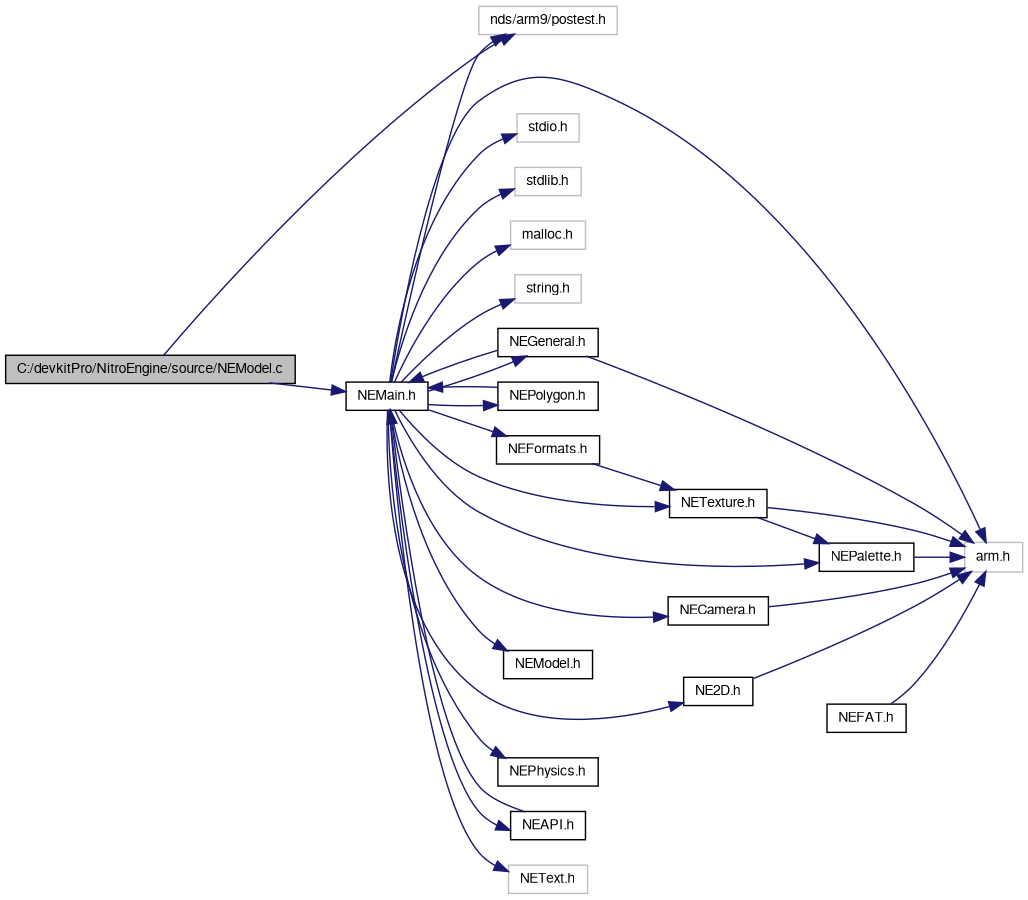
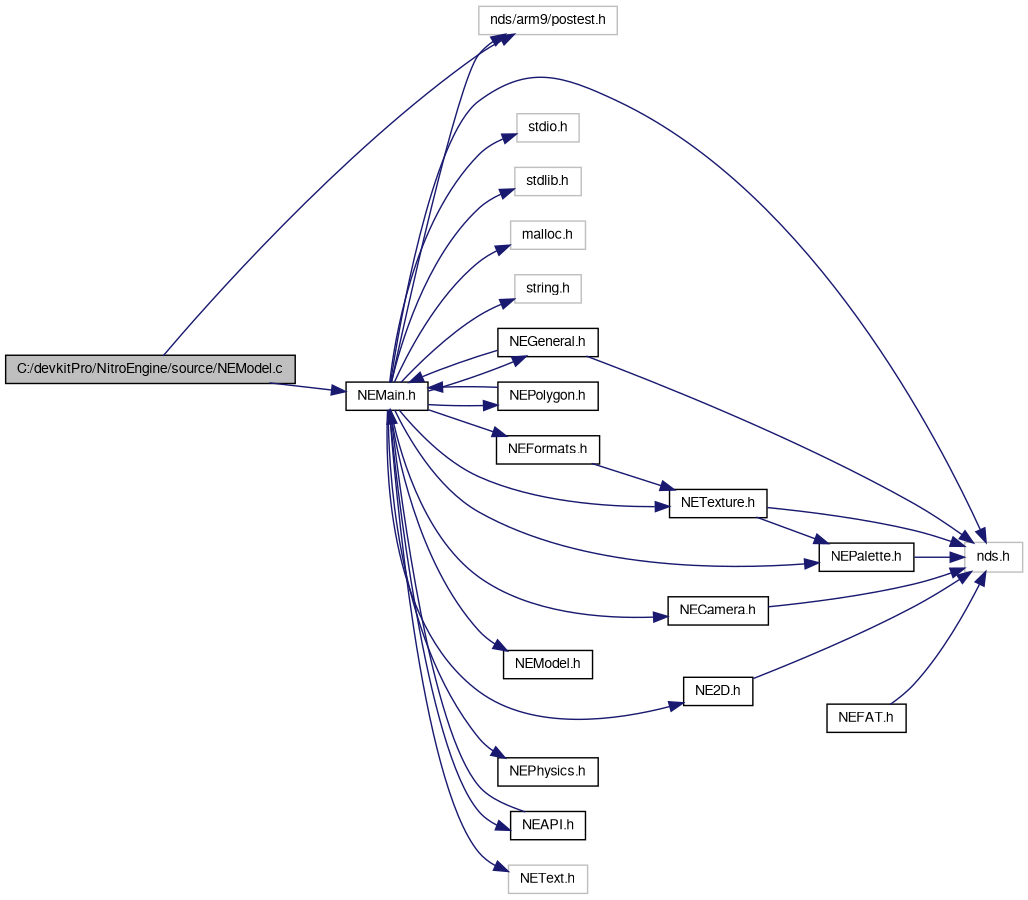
node "arm.h": label "arm.h" -> "nds.h"
